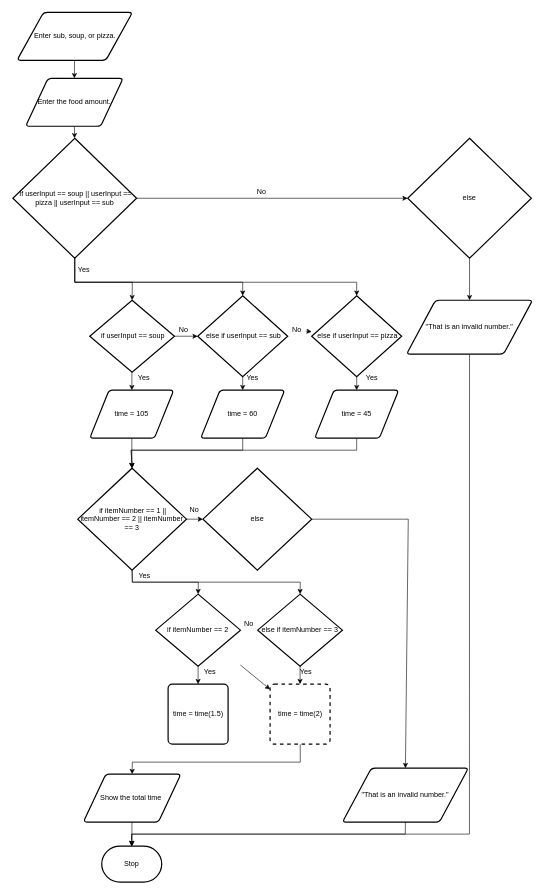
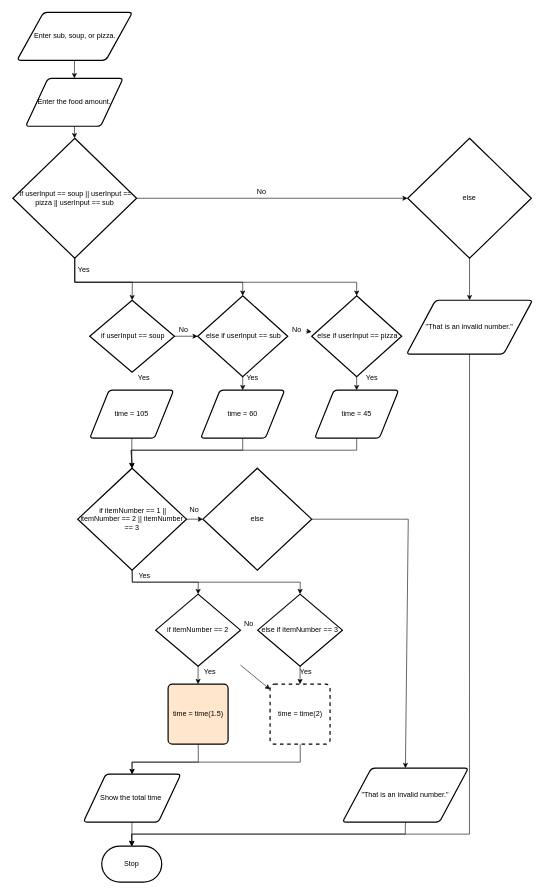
edge "if userInput == soup" -> "time = 105": removed
node "time = time(1.5)": fillcolor #ffffff -> #ffe6cc
edge "time = time(1.5)" -> "Show the total time": added
